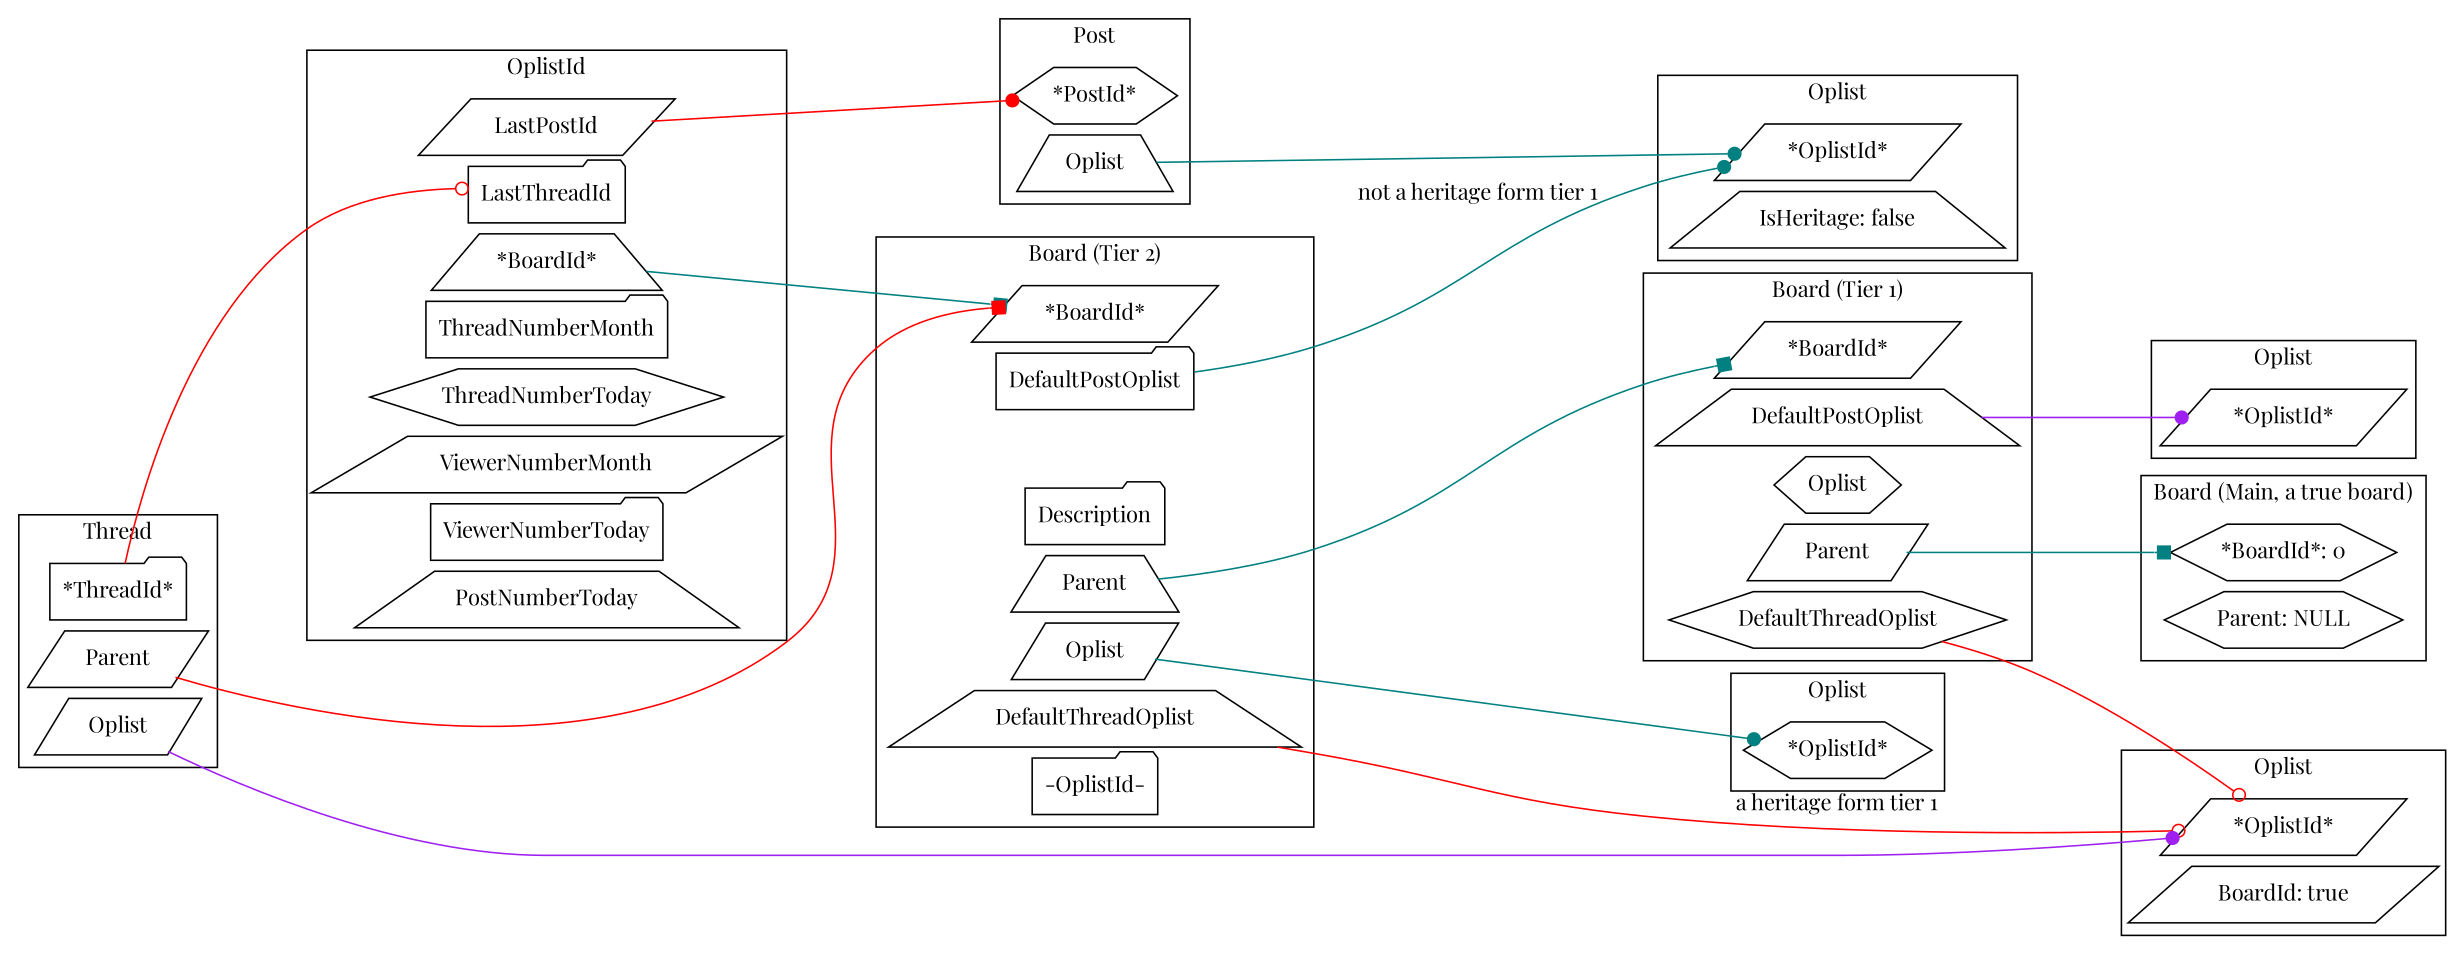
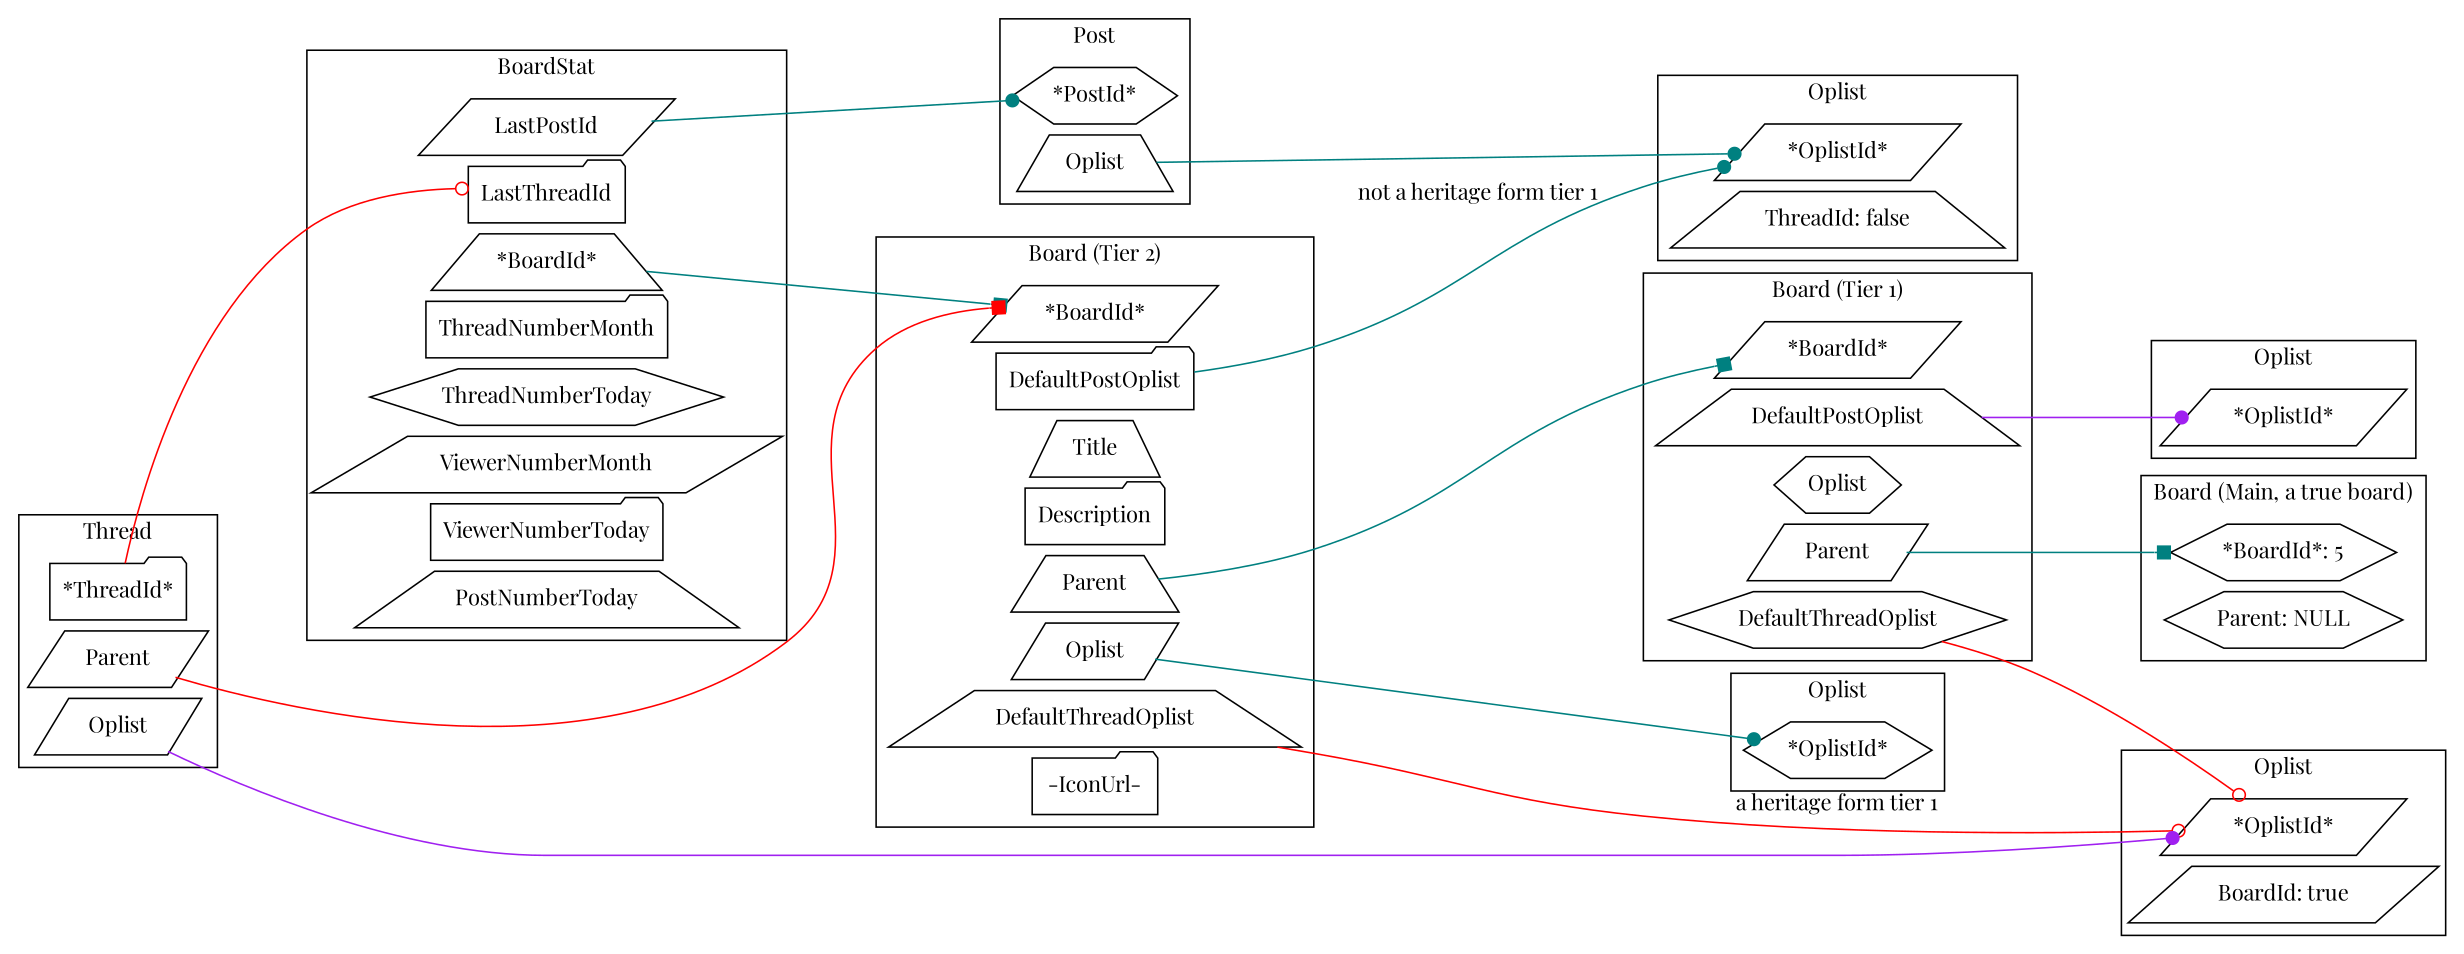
cluster "OplistId": label "OplistId" -> "BoardStat"
edge "LastPostId" -> "*PostId*": color red -> teal
node "IsHeritage: false": label "IsHeritage: false" -> "ThreadId: false"
node "Title": added
node "*BoardId*: 0": label "*BoardId*: 0" -> "*BoardId*: 5"
node "-OplistId-": label "-OplistId-" -> "-IconUrl-"
